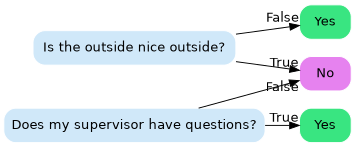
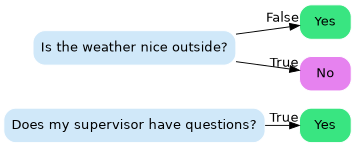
node "Is the outside nice outside?": label "Is the outside nice outside?" -> "Is the weather nice outside?"
edge "Does my supervisor have questions?" -> "No": removed
